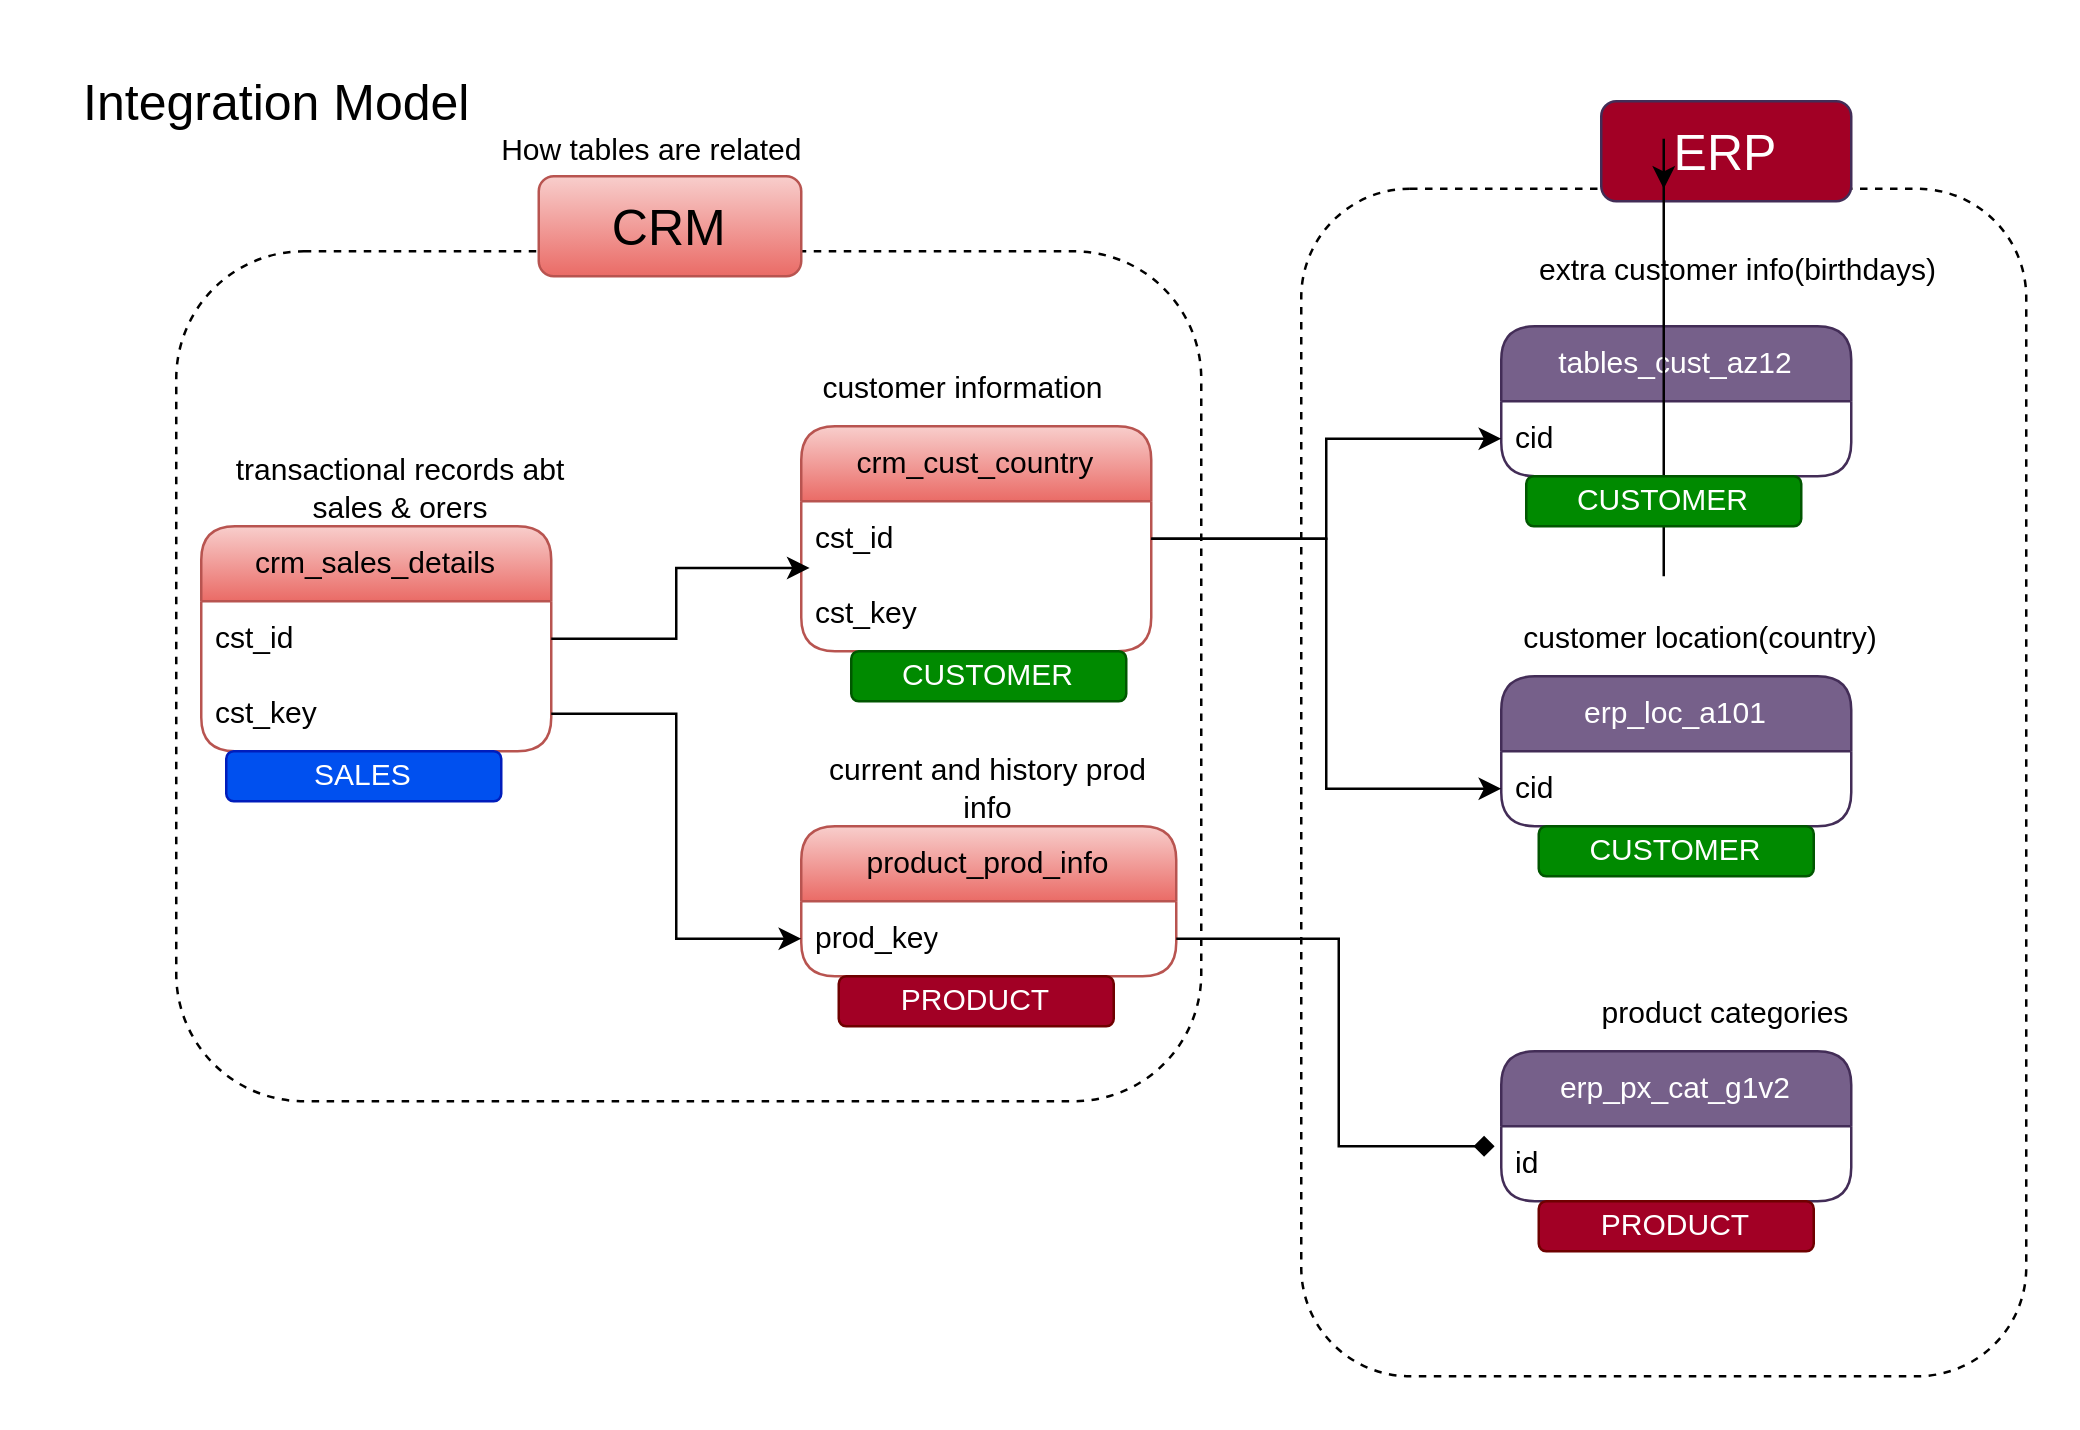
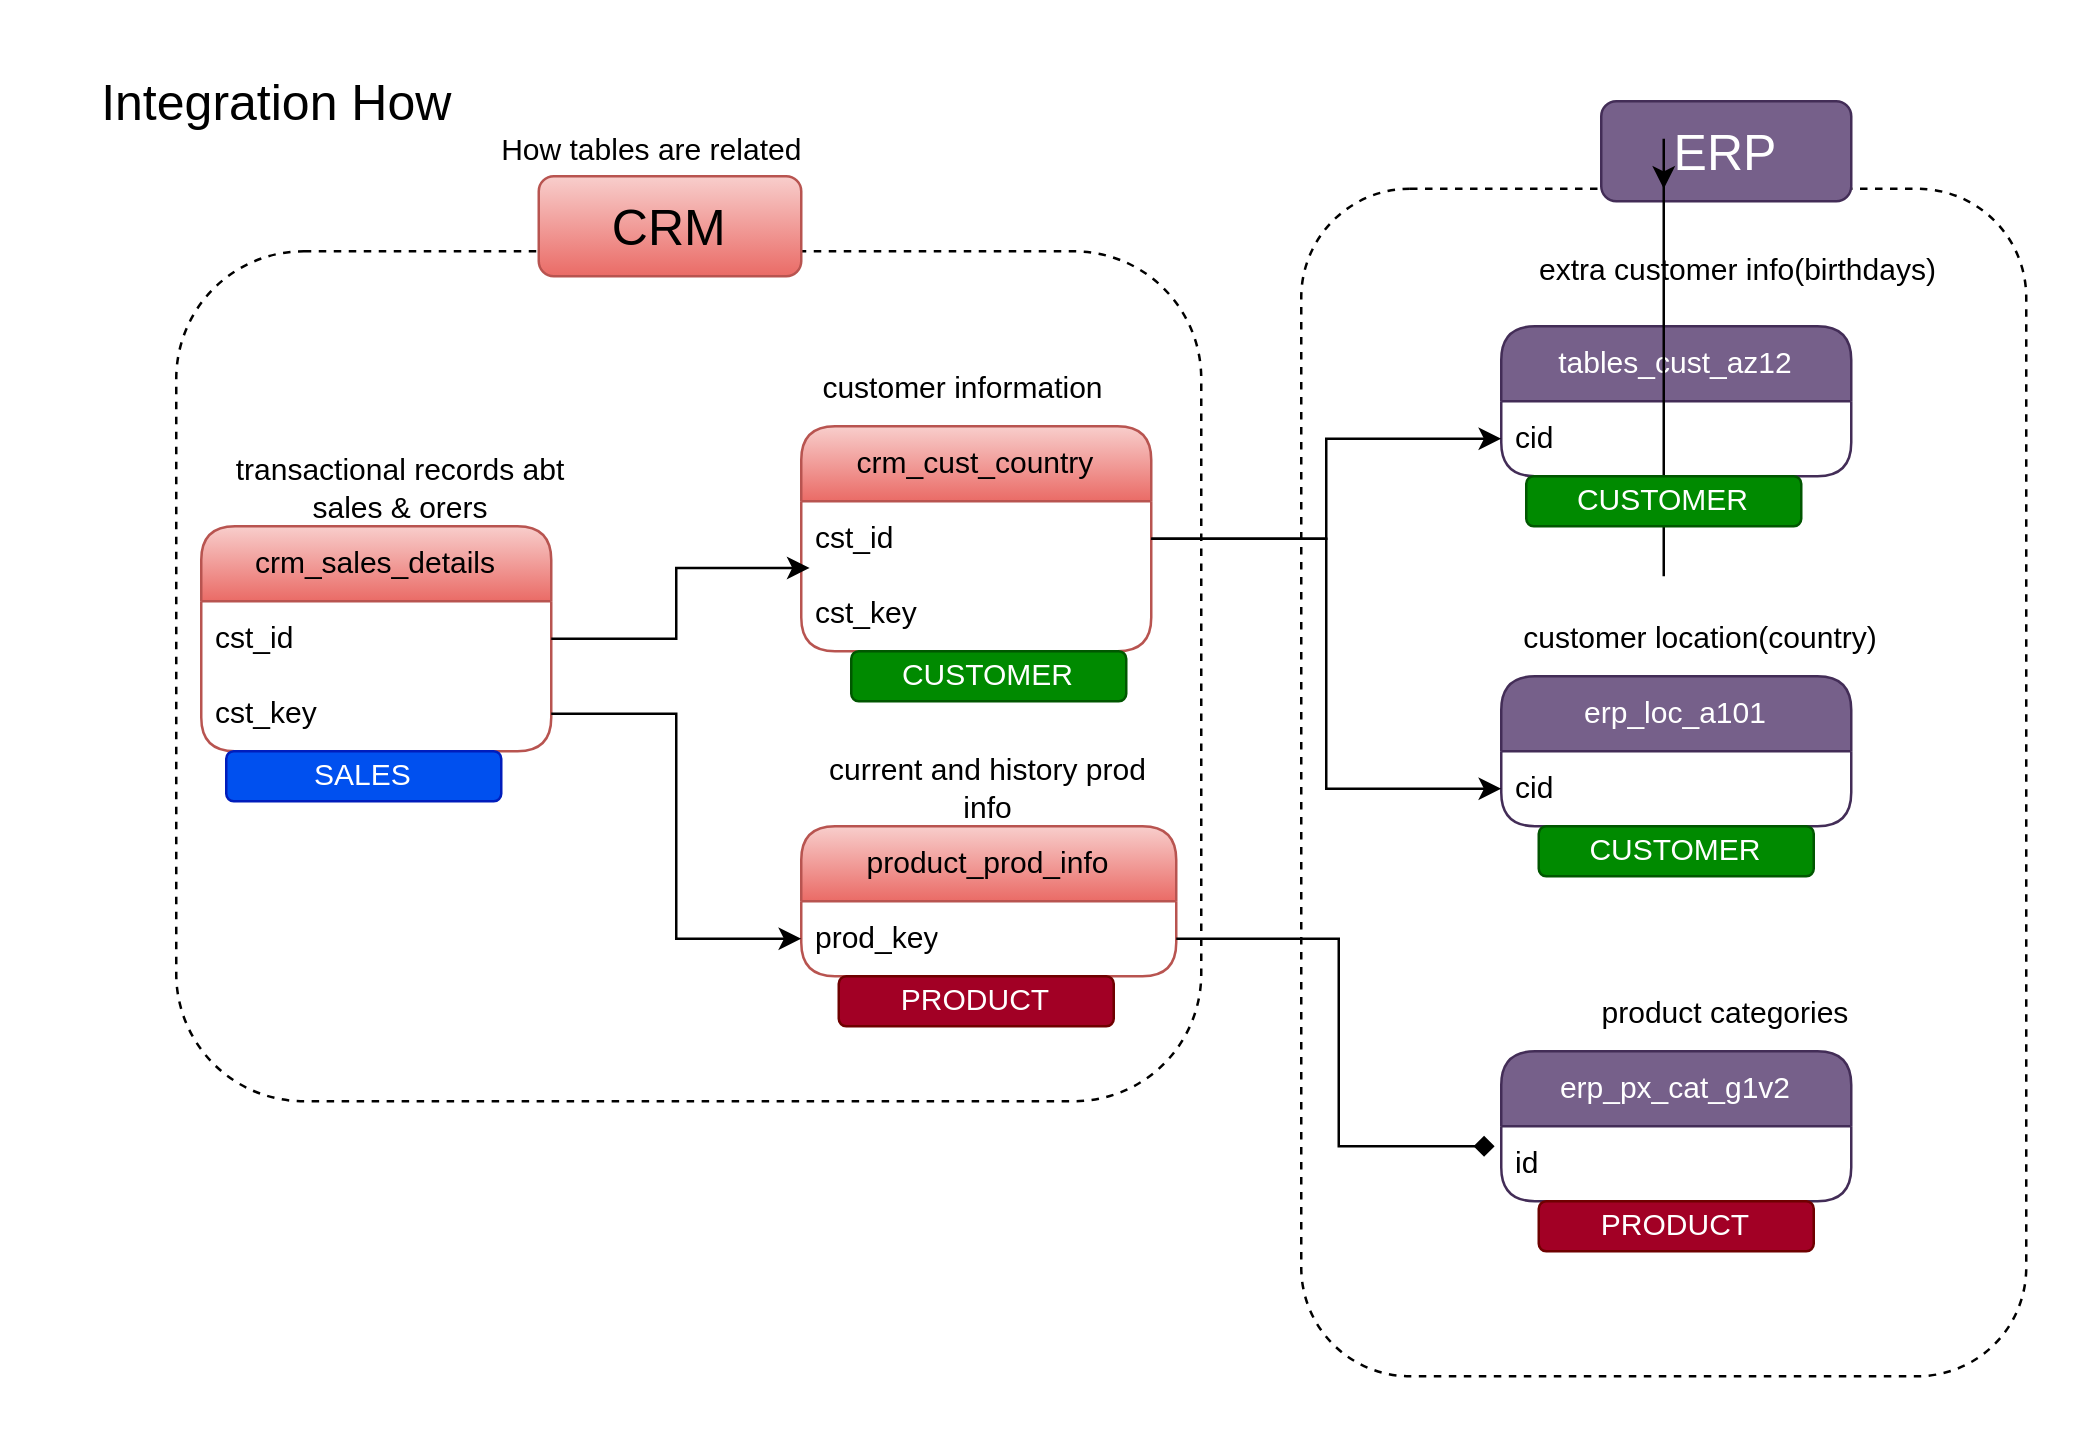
node "Integration Model": label "Integration Model" -> "Integration How"
node "ERP": fillcolor #a20025 -> #76608a
